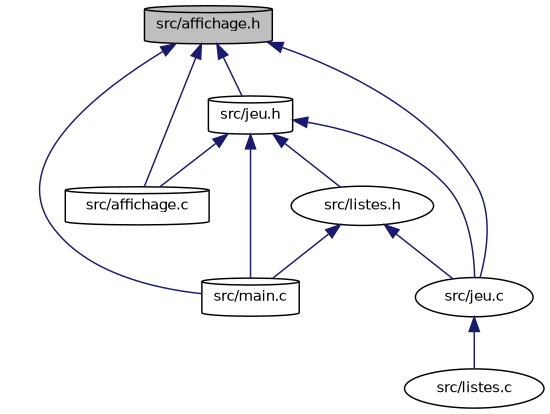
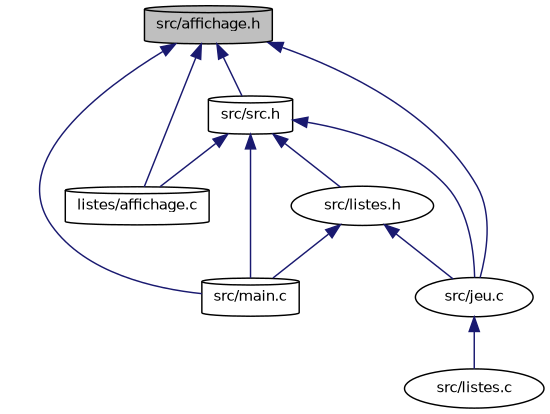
node "src/jeu.h": label "src/jeu.h" -> "src/src.h"
node "src/affichage.c": label "src/affichage.c" -> "listes/affichage.c"
